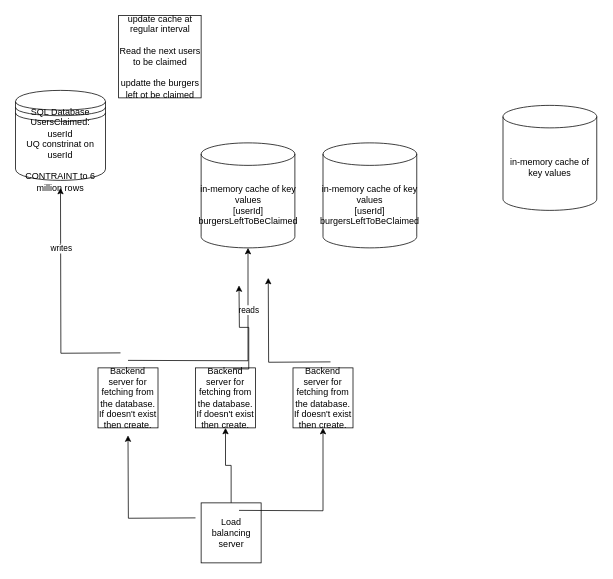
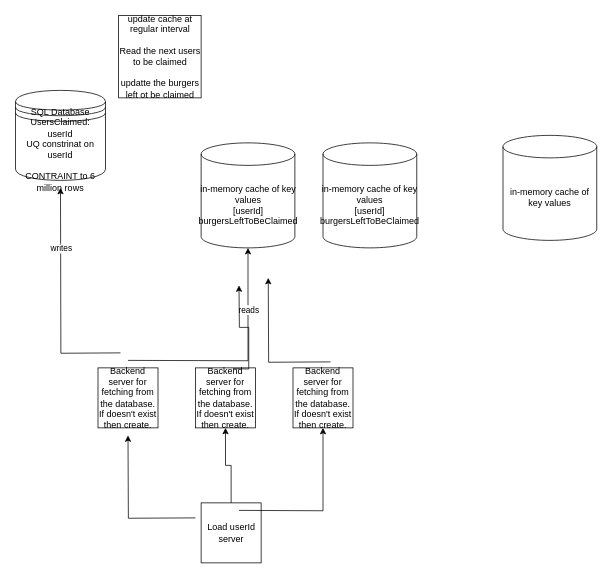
node "in-memory cache of key values": moved (550, 158) -> (550, 188)
node "Load balancing server": label "Load balancing server" -> "Load userId server"
